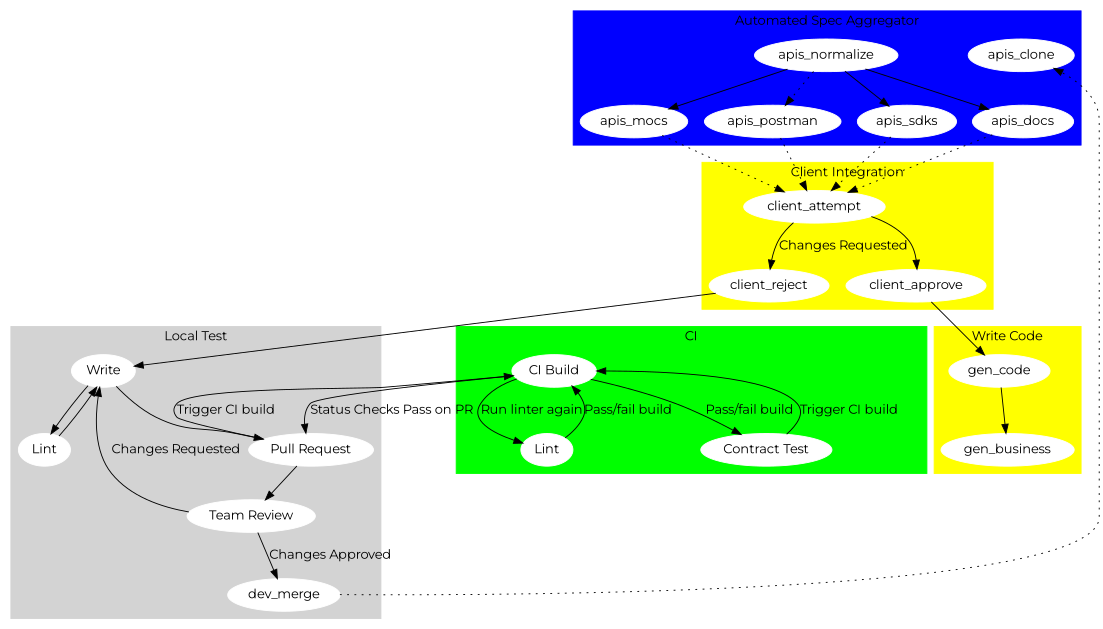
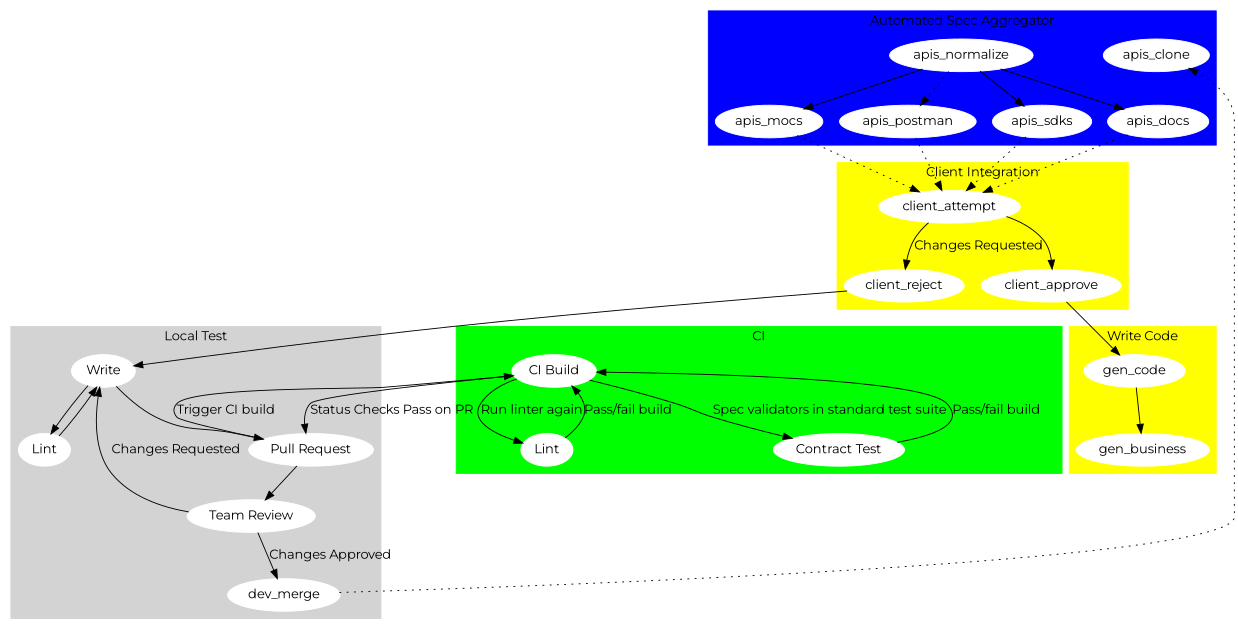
edge "CI Build" -> "Contract Test": label "Pass/fail build" -> "Spec validators in standard test suite"
edge "Contract Test" -> "CI Build": label "Trigger CI build" -> "Pass/fail build"
